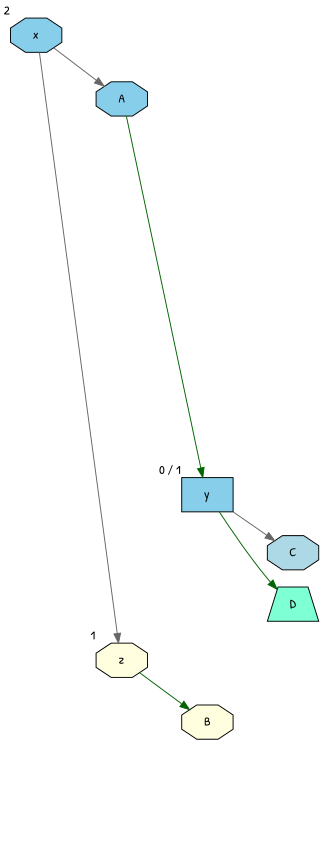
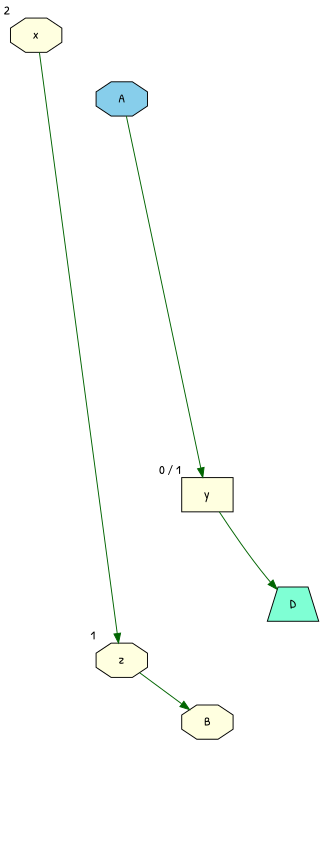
node "x 2": fillcolor skyblue -> lightyellow
edge "x 2" -> "A": removed
edge "x 2" -> "z 1": color gray40 -> darkgreen
node "y 0 / 1": fillcolor skyblue -> lightyellow
node "C": removed
